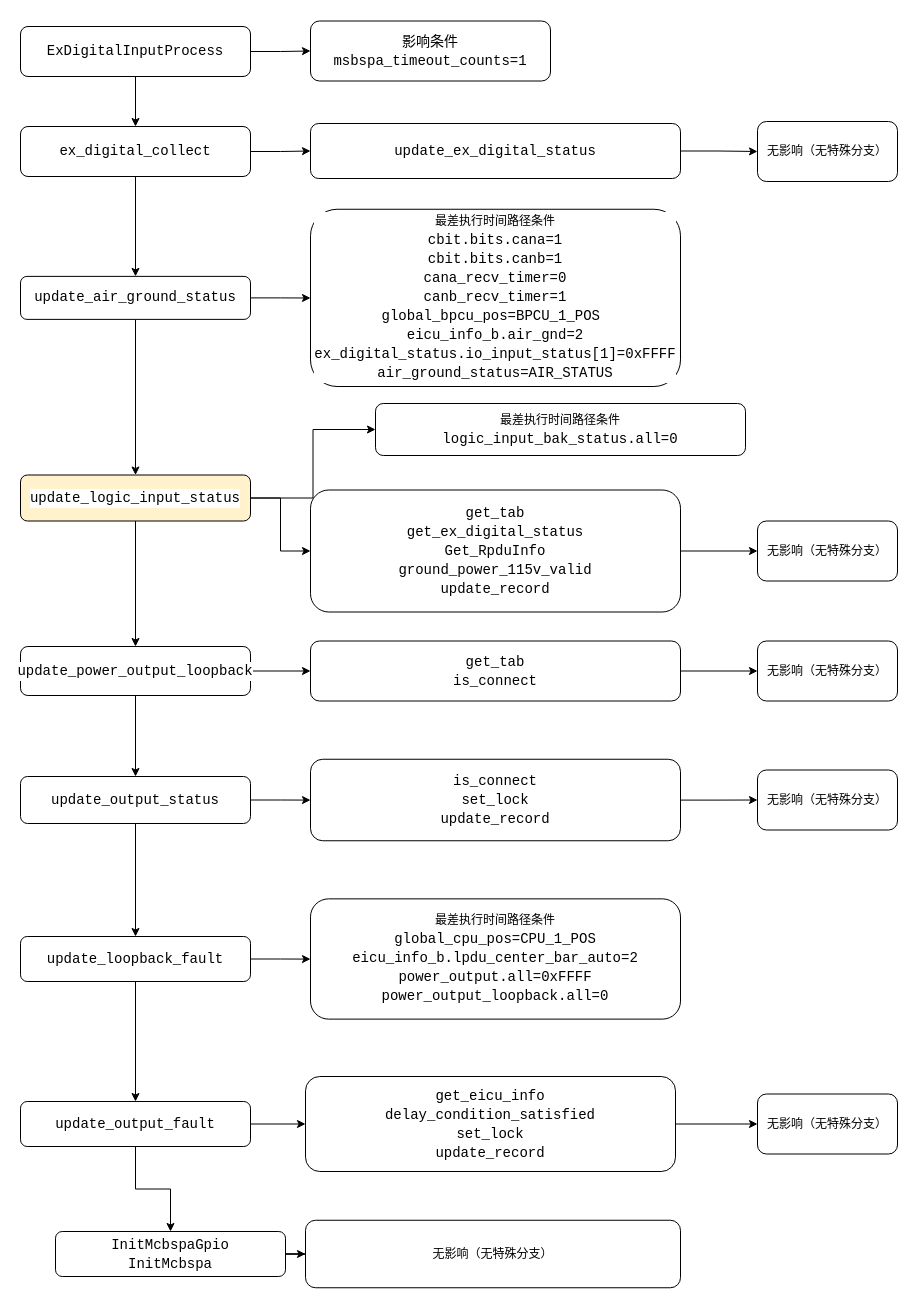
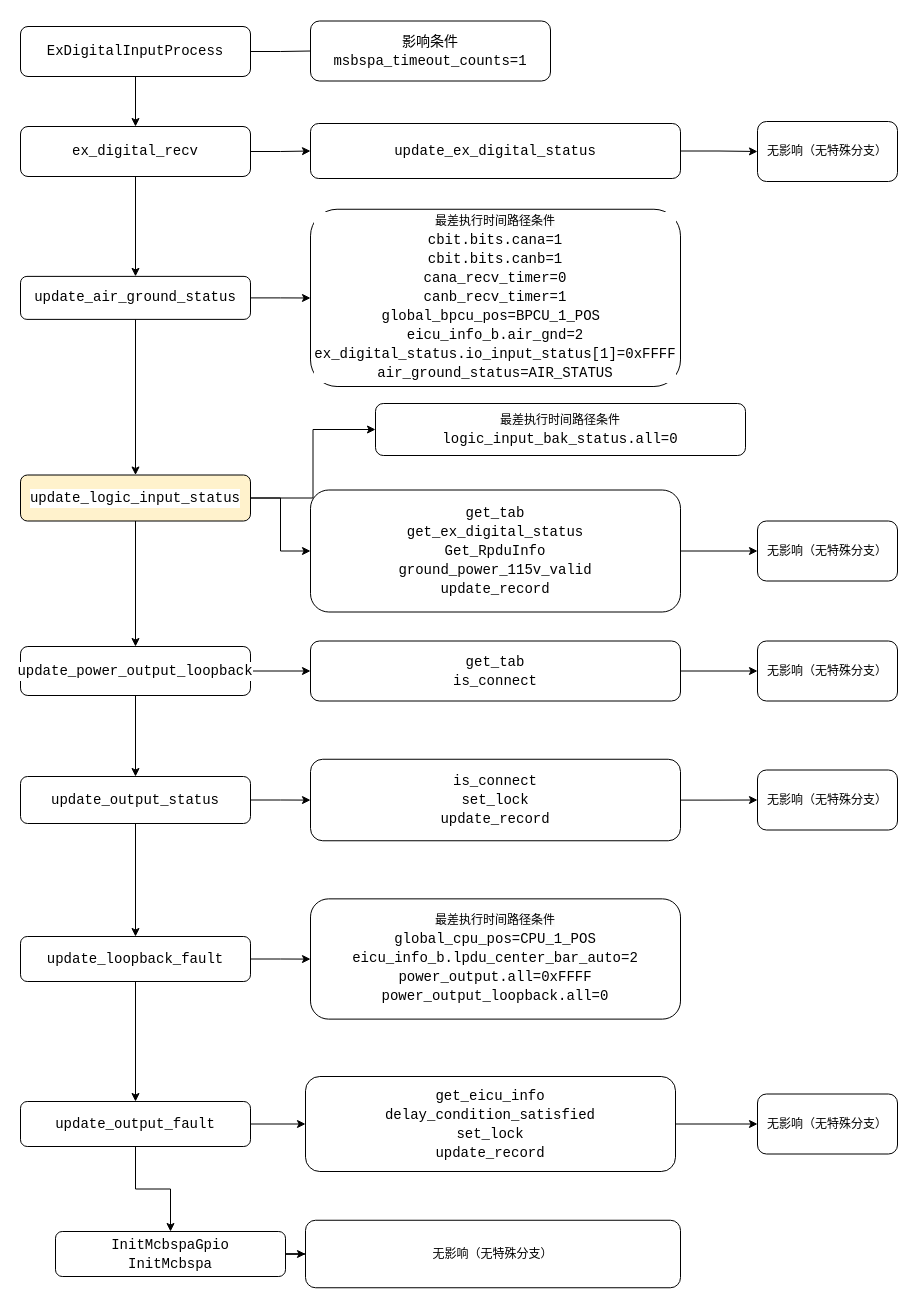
edge "ExDigitalInputProcess" -> "影响条件 msbspa_timeout_counts=1": arrowhead classic -> none
node "ex_digital_collect": label "ex_digital_collect" -> "ex_digital_recv"
